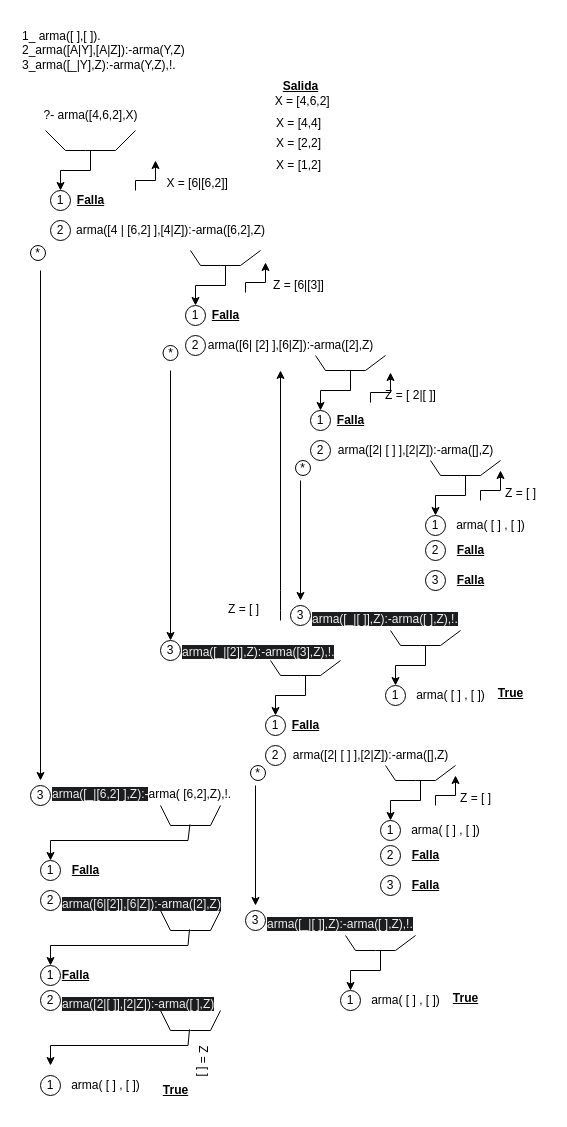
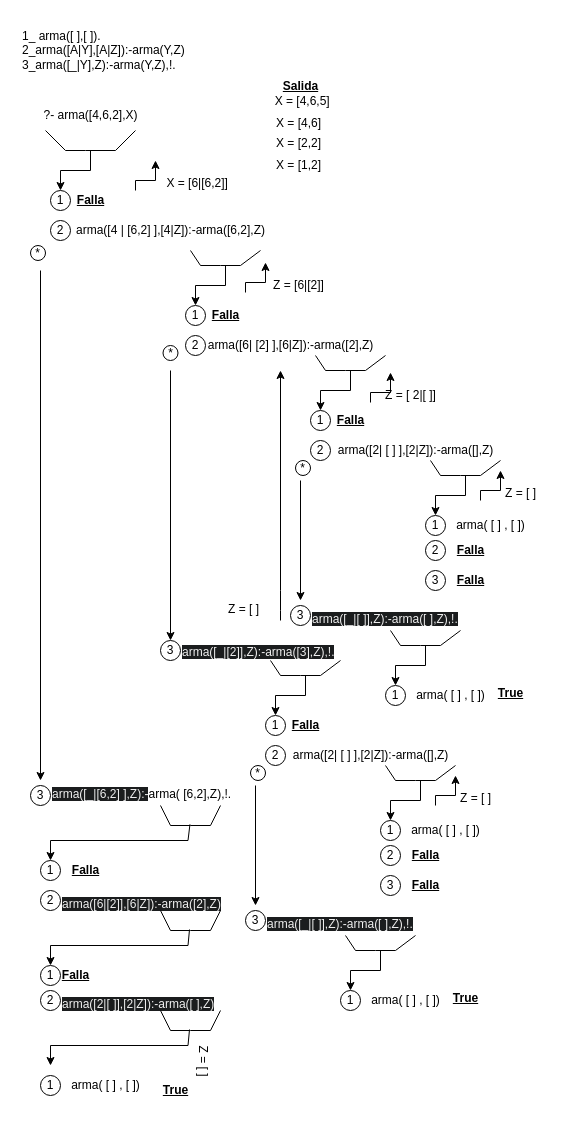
node "Salida X = [4,6,2]": label "Salida X = [4,6,2]" -> "Salida X = [4,6,5]"
node "X = [4,4]": label "X = [4,4]" -> "X = [4,6]"
node "Z = [6|[3]]": label "Z = [6|[3]]" -> "Z = [6|[2]]"
